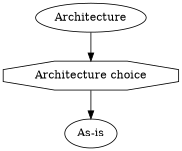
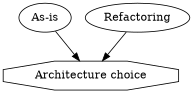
node "Architecture": label "Architecture" -> "Refactoring"
edge "Architecture choice" -> "As-is": reversed
